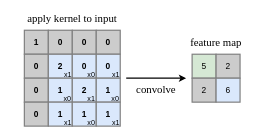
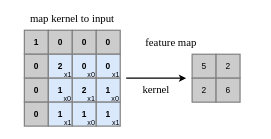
node "apply kernel to input": label "apply kernel to input" -> "map kernel to input"
node "feature map": moved (216, 42) -> (171, 42)
node "5": fillcolor #d5e8d4 -> #cccccc
node "convolve": label "convolve" -> "kernel"
node "6": fillcolor #dae8fc -> #cccccc
